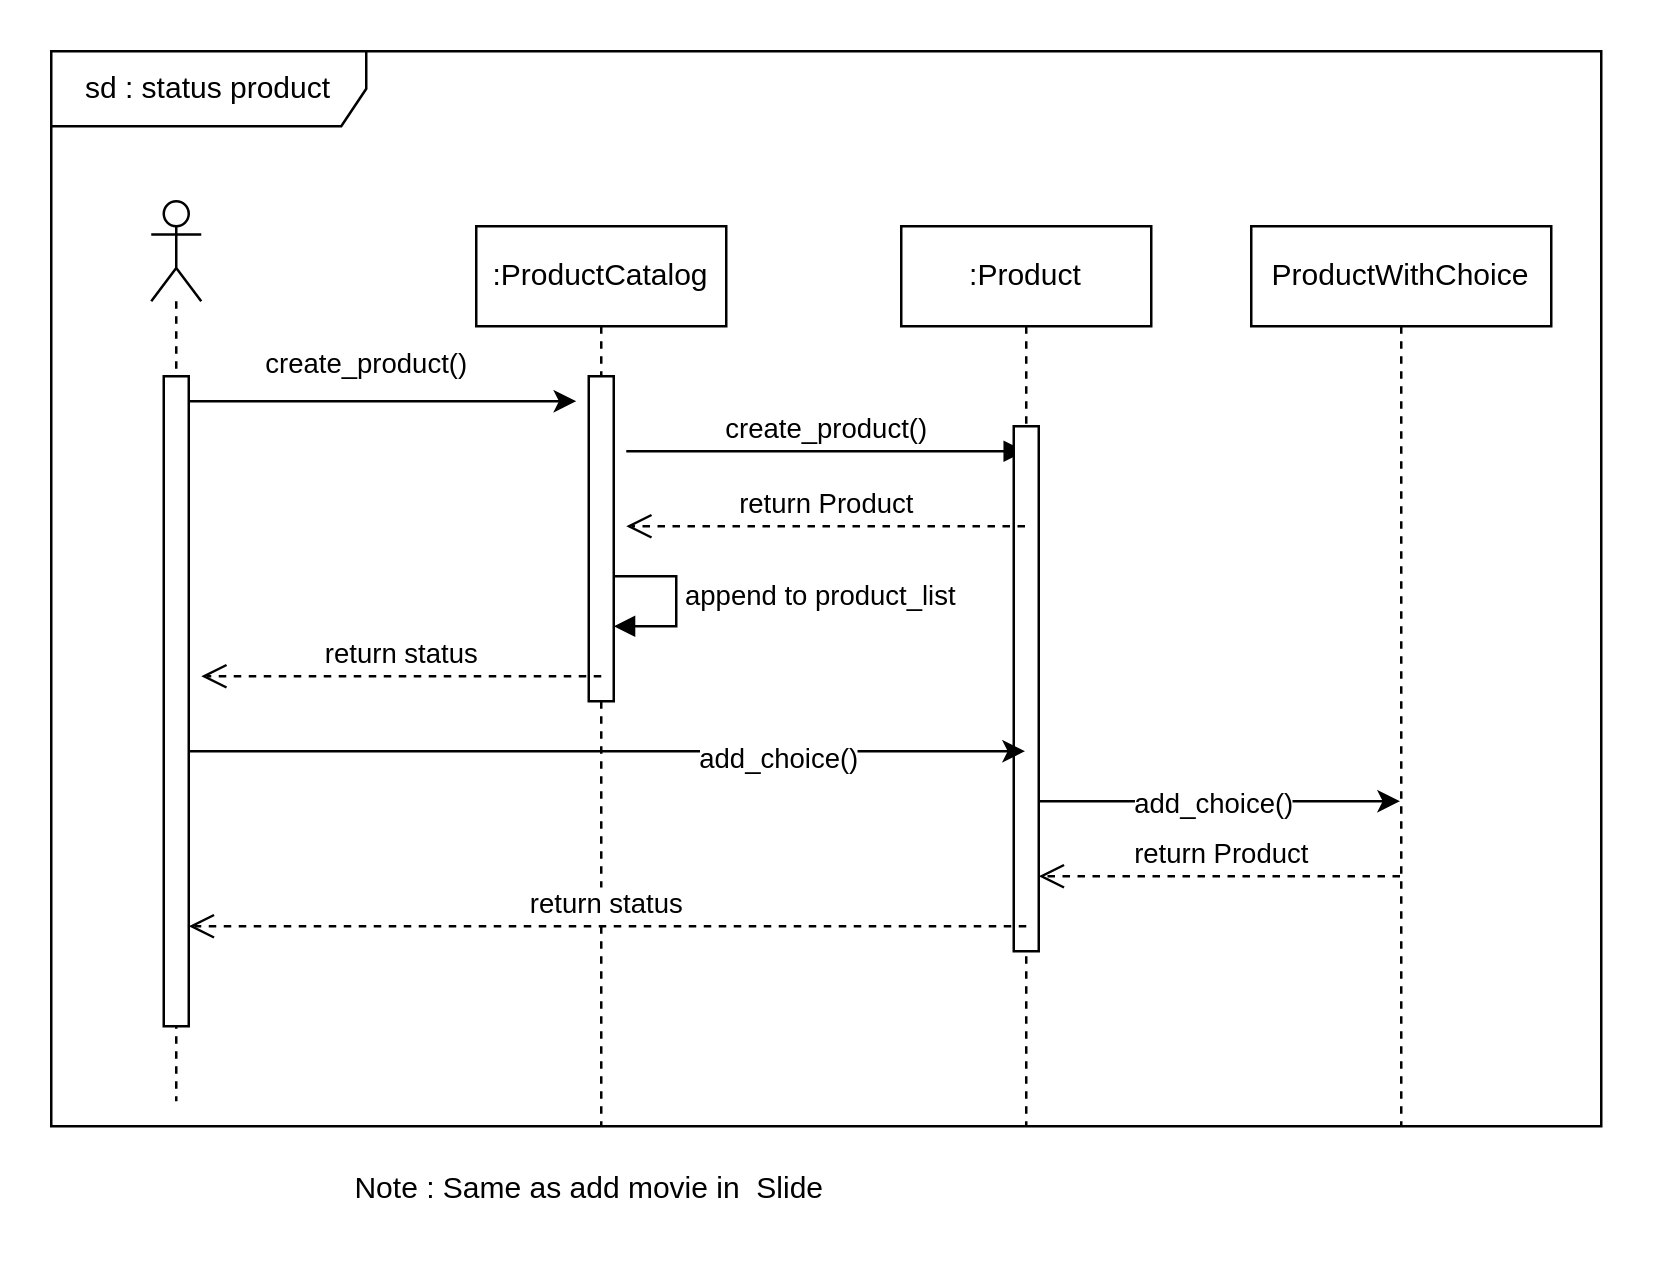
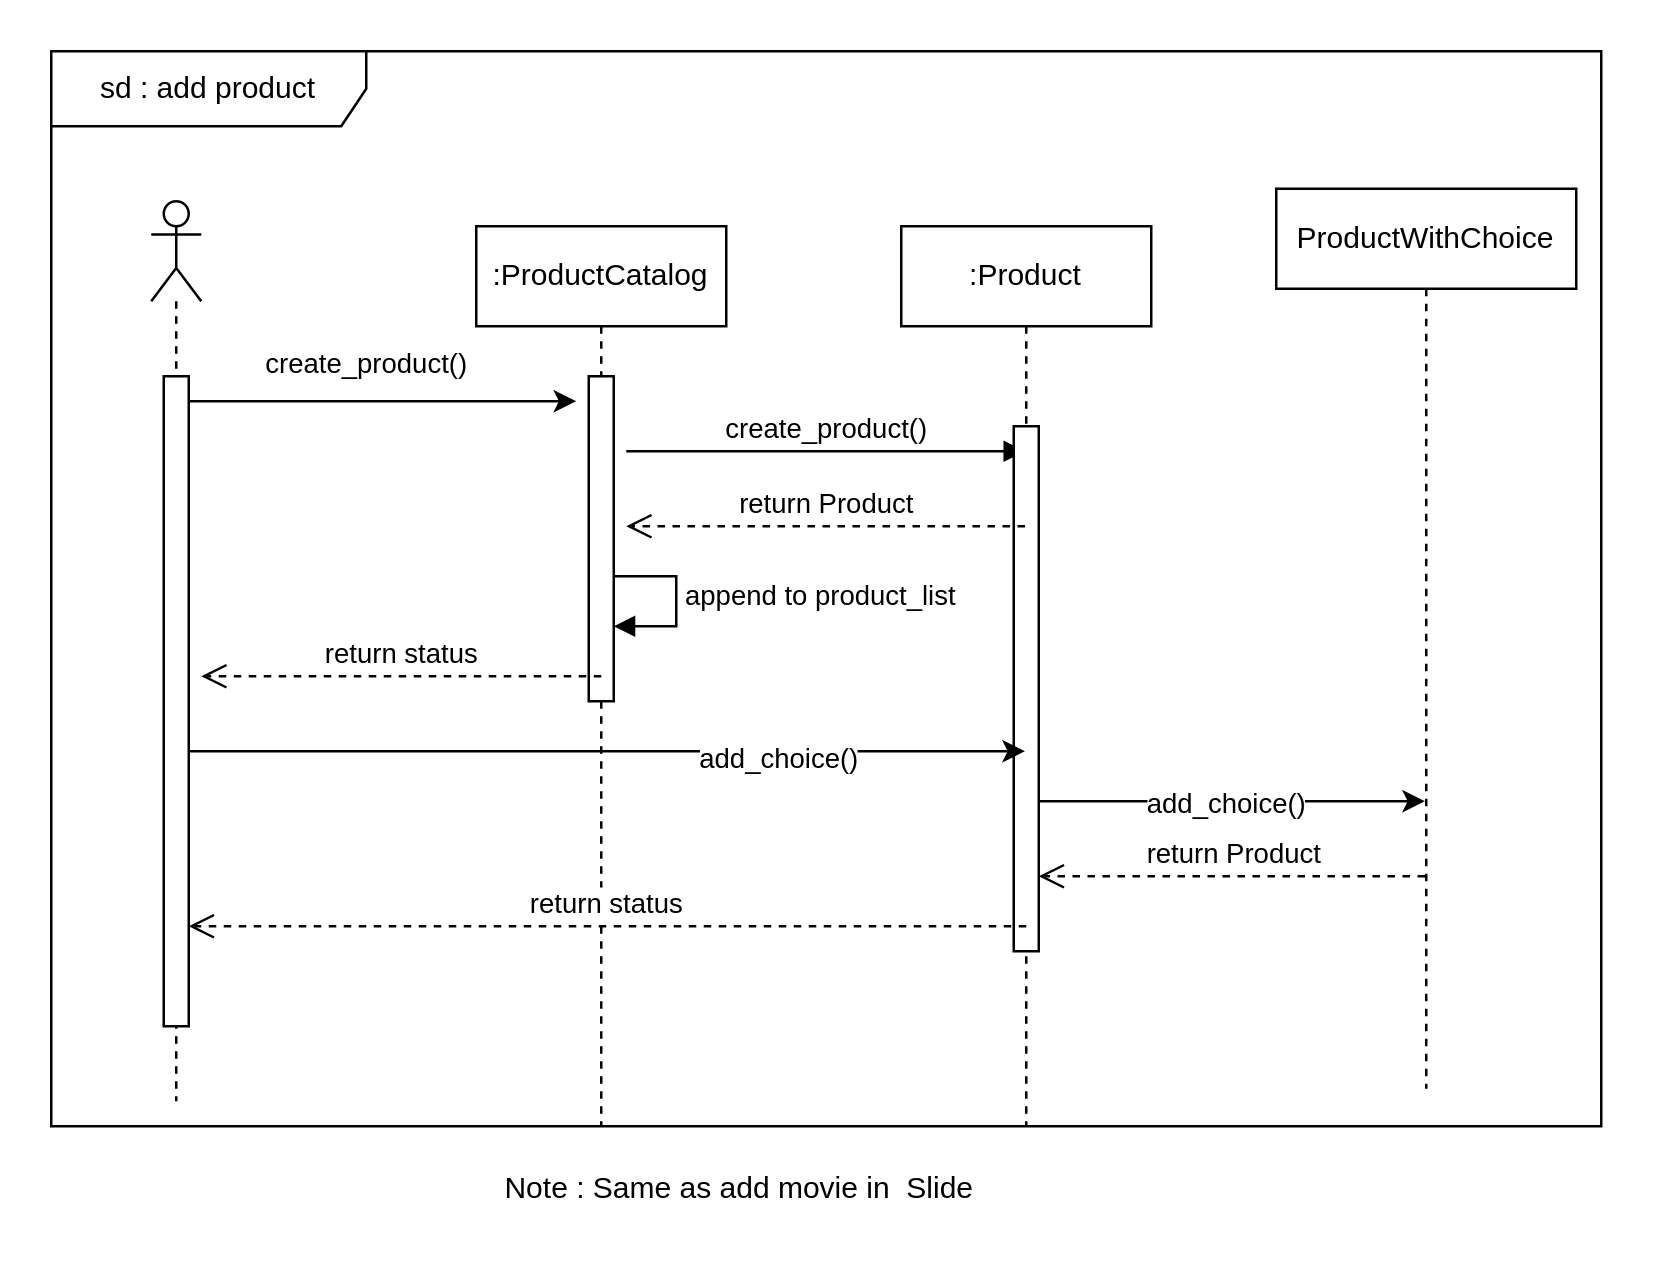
node "sd : status product": label "sd : status product" -> "sd : add product"
node "ProductWithChoice": moved (1401, 676) -> (1426, 639)
node "Note : Same as add movie in Slide": moved (589, 1189) -> (739, 1189)
